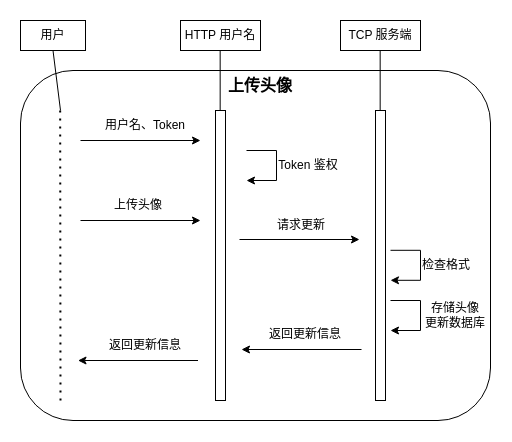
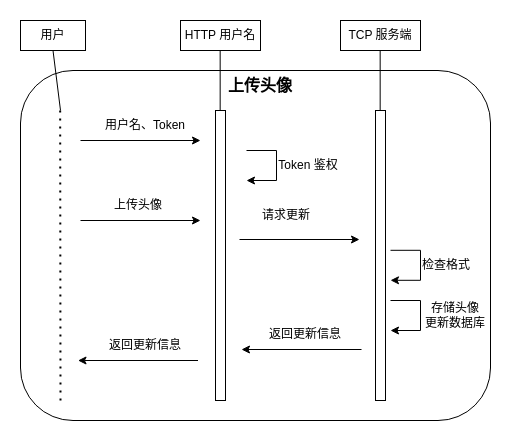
node "请求更新": moved (302, 226) -> (287, 216)
